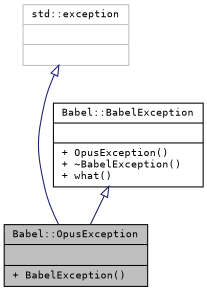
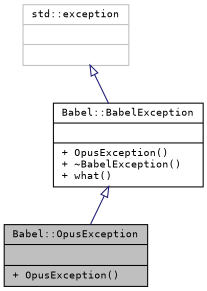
edge "Babel::OpusException" -> "std::exception": now "Babel::BabelException" -> "std::exception"
node "Babel::OpusException": text "+ BabelException()" -> "+ OpusException()"
